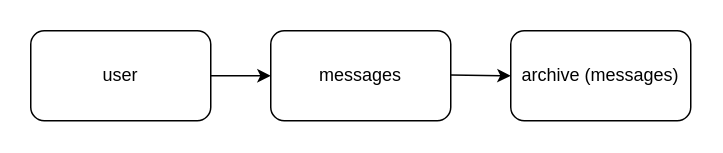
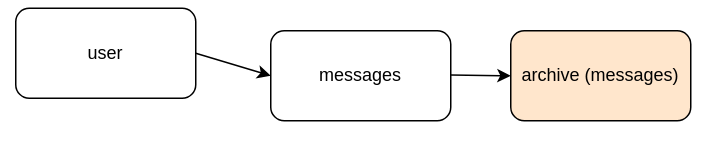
node "user": moved (121, 76) -> (106, 53)
node "archive (messages)": fillcolor #ffffff -> #ffe6cc
